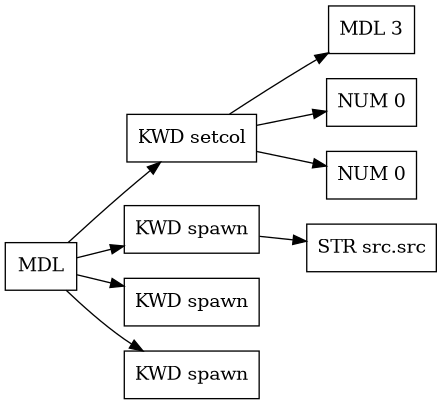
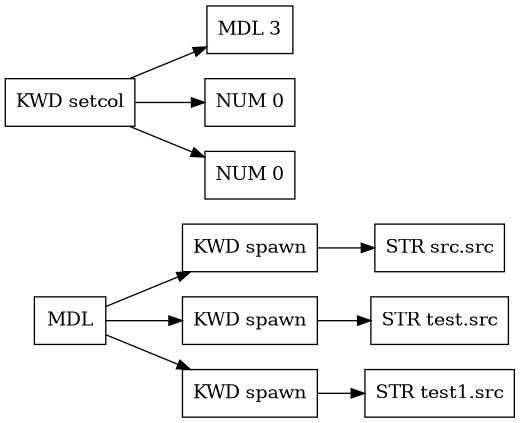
edge "MDL" -> "KWD setcol": removed
node "STR test.src": added
node "STR test1.src": added
